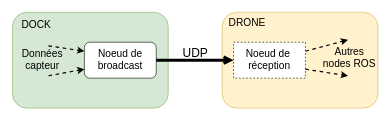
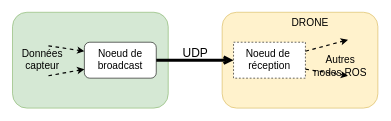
node "DRONE": moved (248, 24) -> (311, 24)
node "DOCK": removed
node "Autres nodes ROS": moved (350, 58) -> (341, 67)
